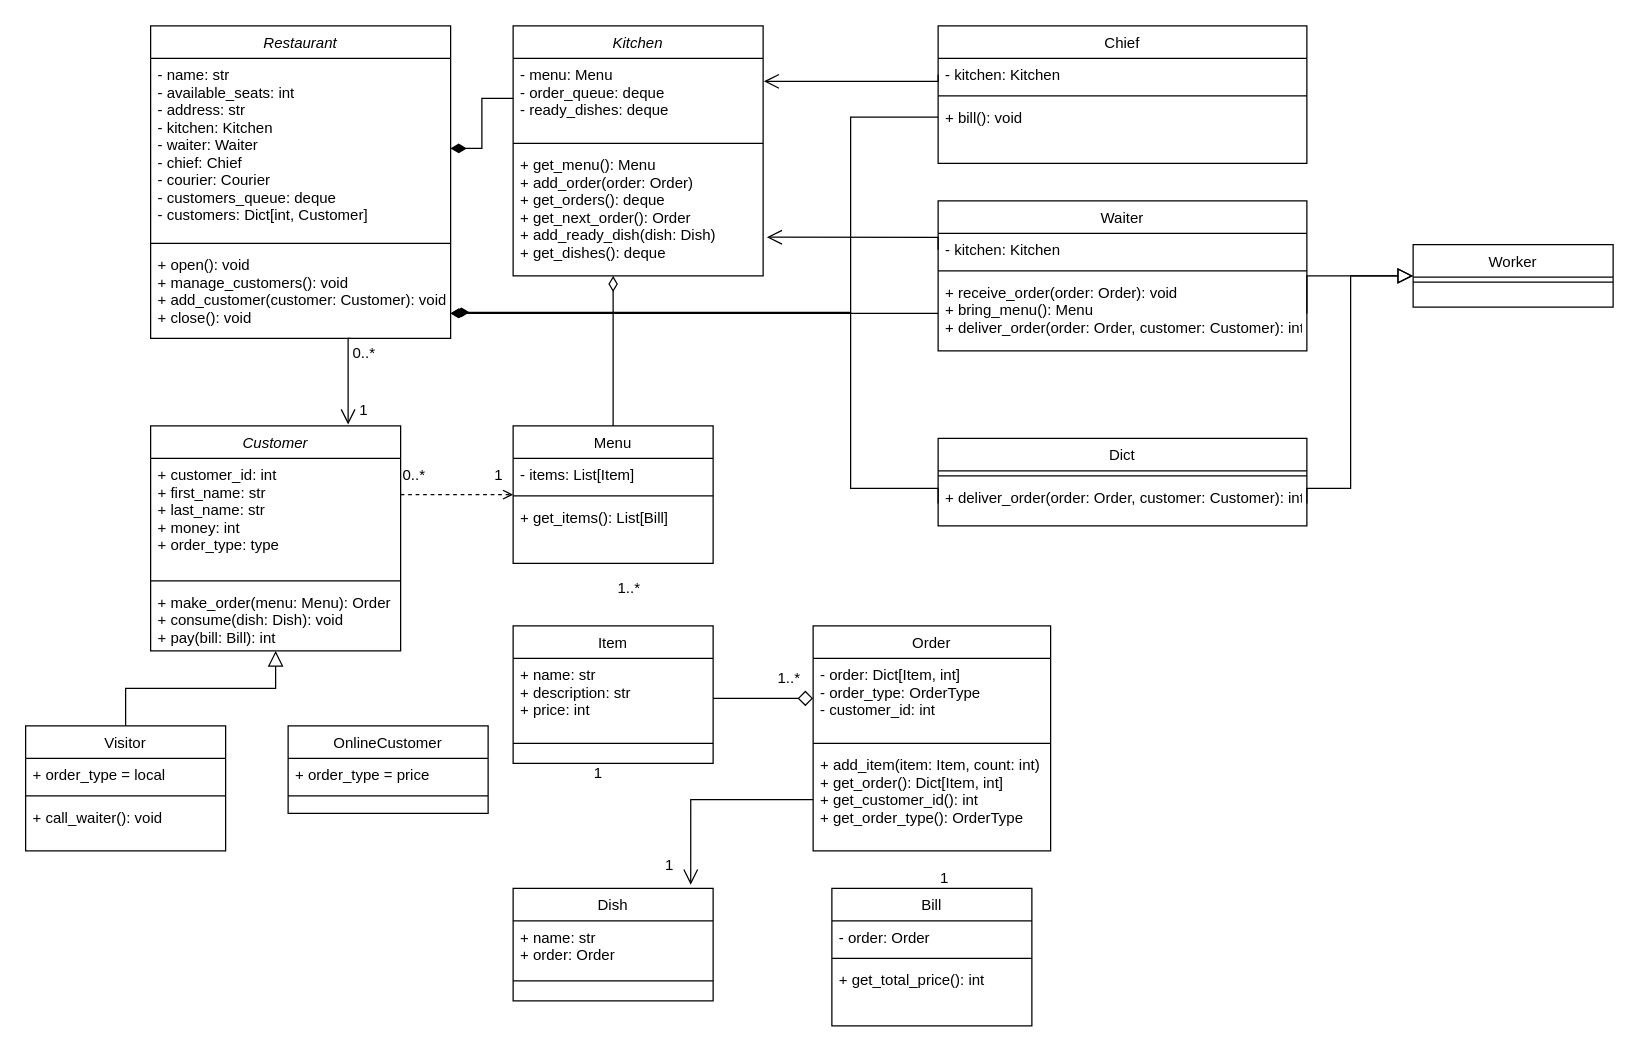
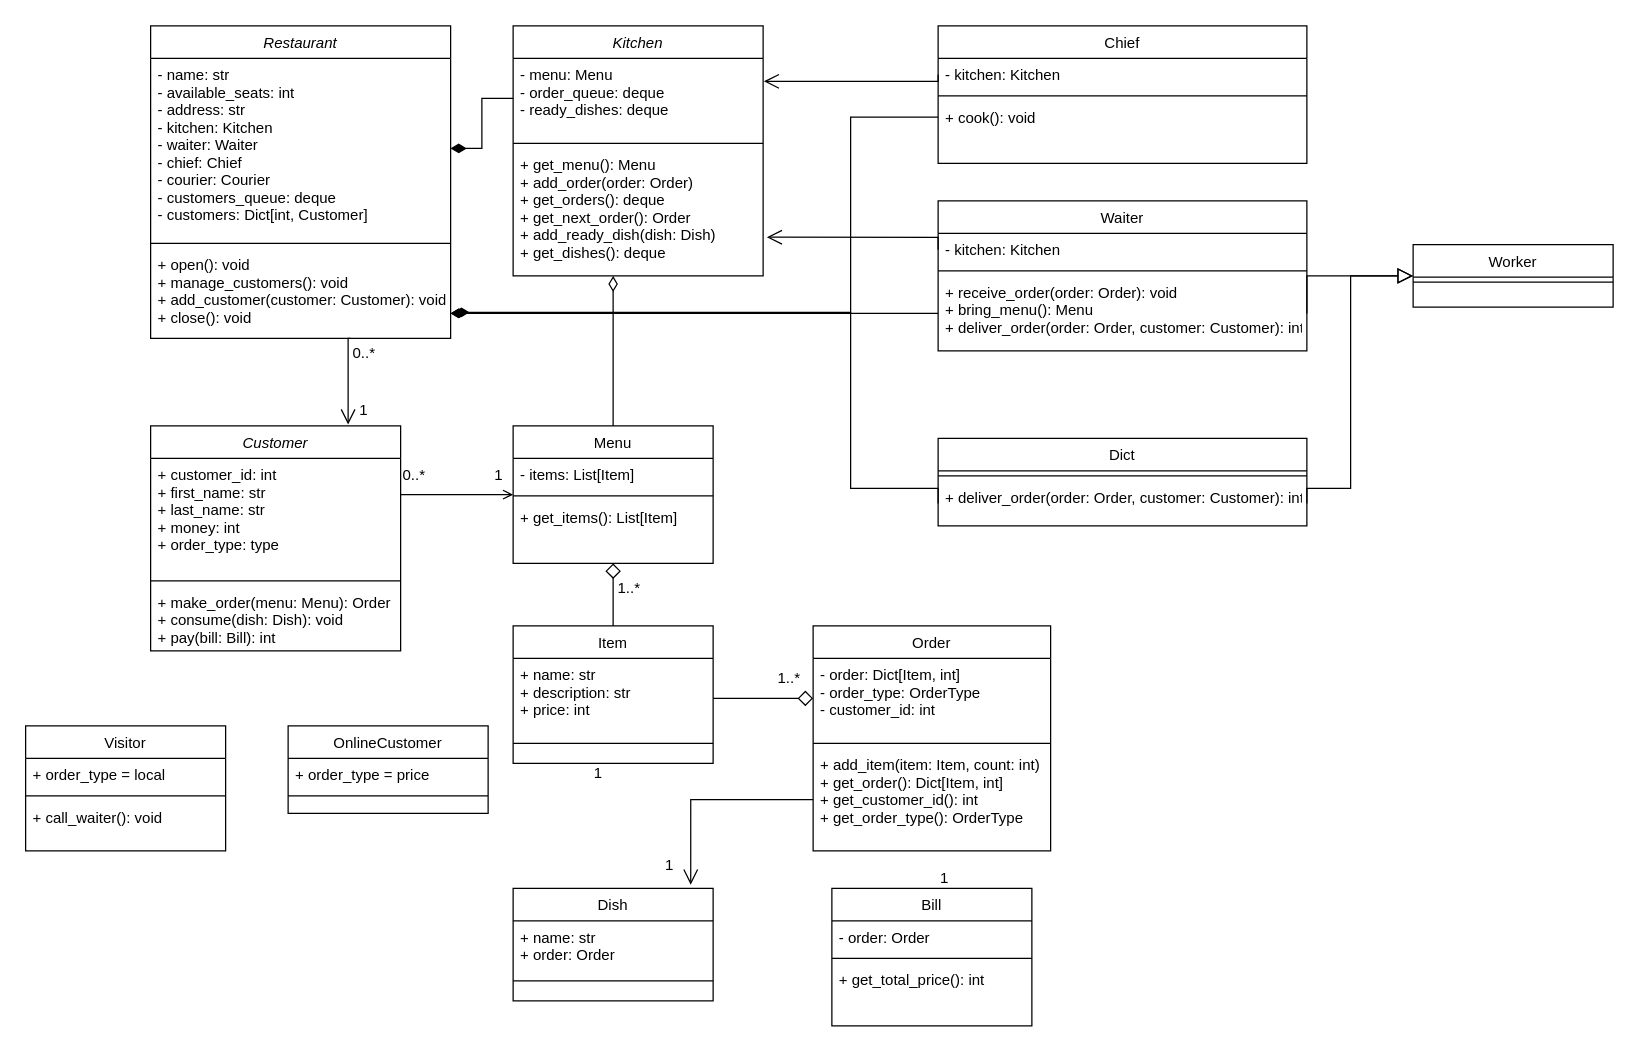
node "+ bill(): void": label "+ bill(): void" -> "+ cook(): void"
edge "Customer" -> "Menu": style dashed -> solid
node "+ get_items(): List[Bill]": label "+ get_items(): List[Bill]" -> "+ get_items(): List[Item]"
edge "Item" -> "Menu": added
edge "Visitor" -> "Customer": removed
